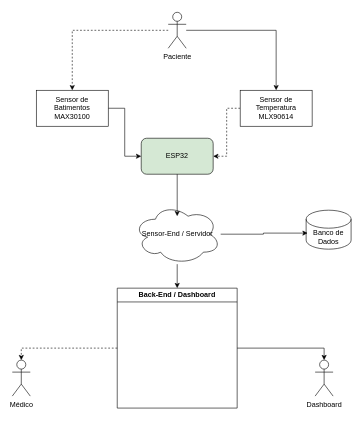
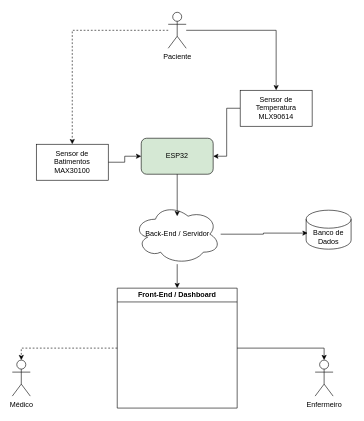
node "Sensor de Batimentos MAX30100": moved (72, 108) -> (72, 162)
edge "Sensor de Temperatura MLX90614" -> "ESP32": style dashed -> solid
node "Sensor-End / Servidor": label "Sensor-End / Servidor" -> "Back-End / Servidor"
node "Back-End / Dashboard": label "Back-End / Dashboard" -> "Front-End / Dashboard"
node "Dashboard": label "Dashboard" -> "Enfermeiro"
